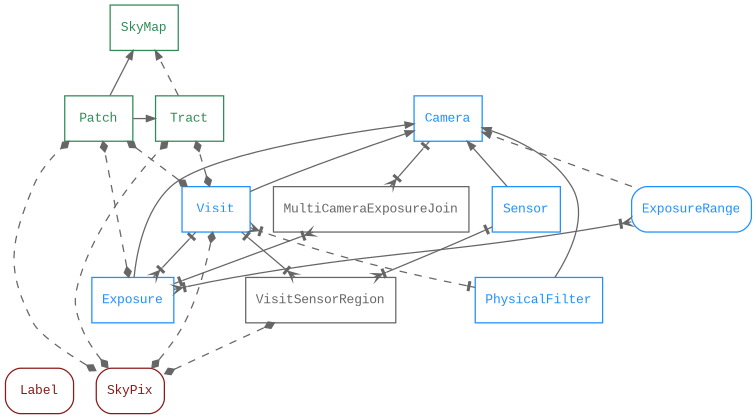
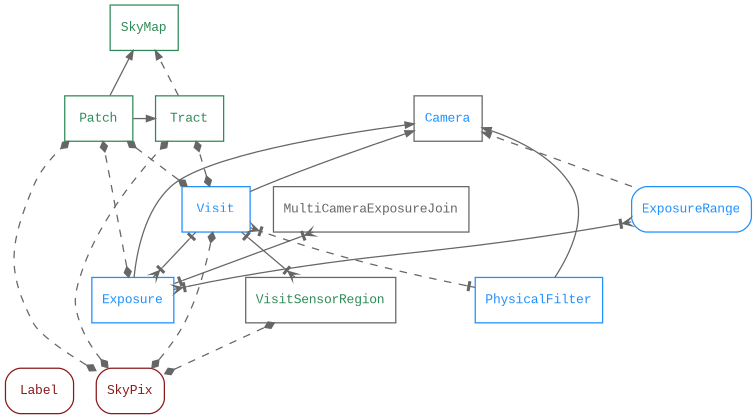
node "Camera": color dodgerblue -> grey40
edge "Camera" -- "MultiCameraExposureJoin": removed
node "Sensor": removed
node "VisitSensorRegion": fontcolor grey40 -> seagreen4
